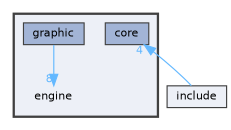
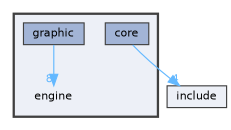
edge "include" -> "core": reversed
